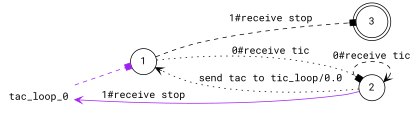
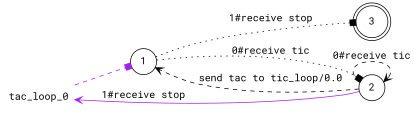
edge "1" -> "3": style dashed -> dotted
edge "2" -> "1": style dotted -> dashed
